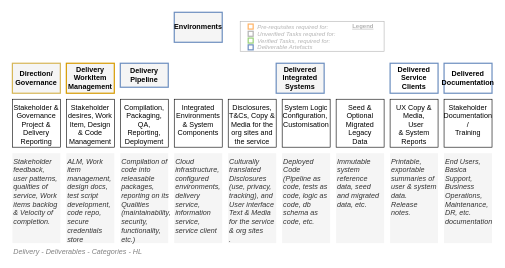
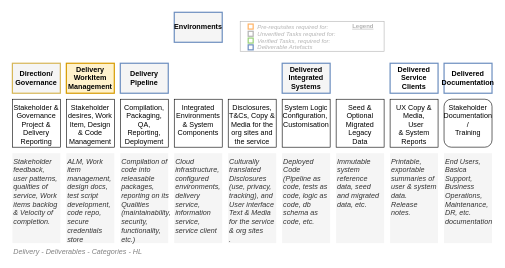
node "Delivery Pipeline": size 48x24 -> 48x30
node "Delivery WorkItem Management": fillcolor #f5f5f5 -> #fff2cc
node "Delivered Integrated Systems": moved (300, 78) -> (306, 78)
node "Stakeholder Documentation / Training": shape rectangle -> rounded rectangle
